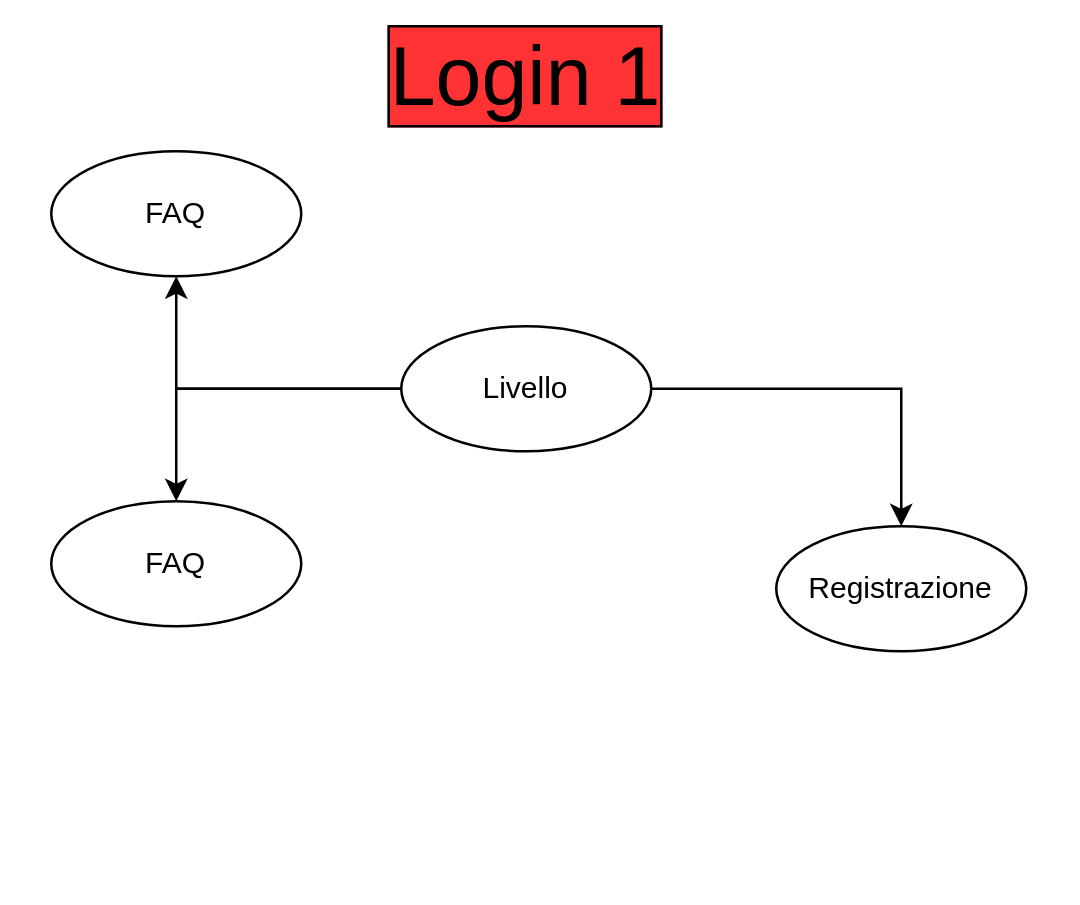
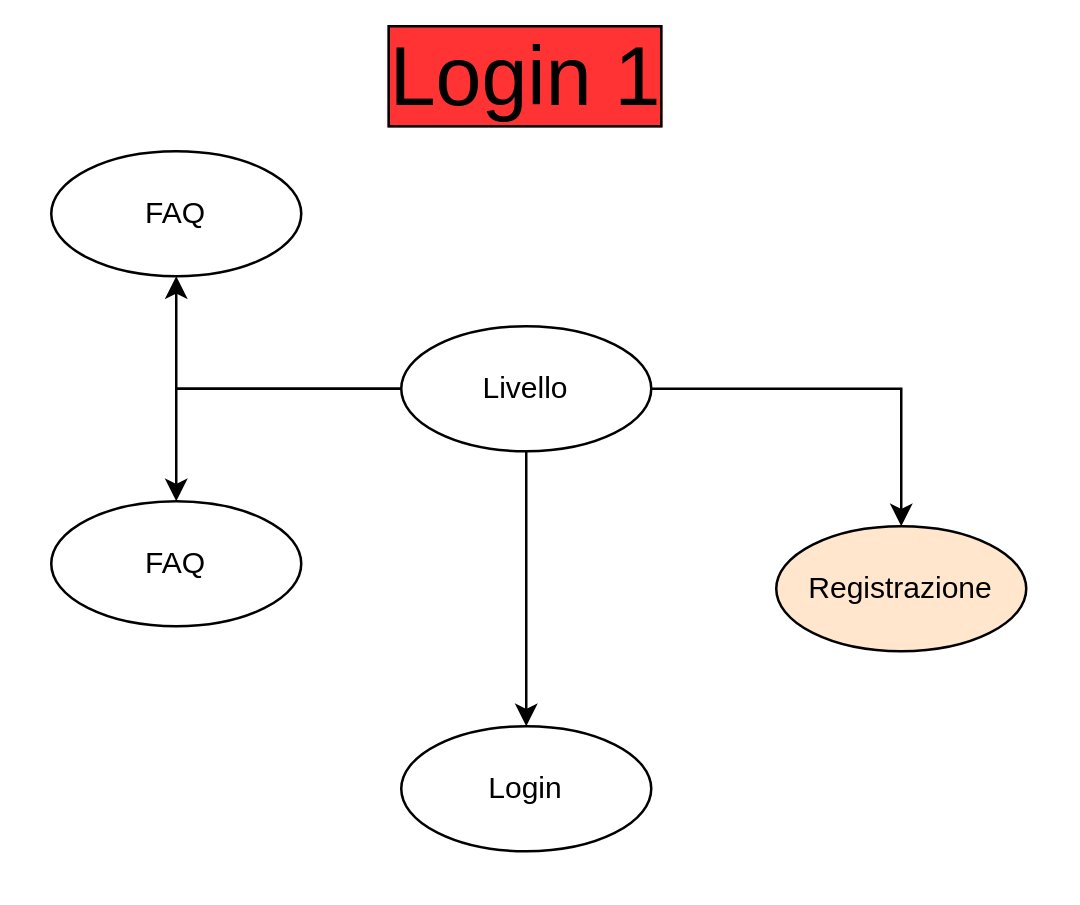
edge "Livello" -> "Login": added
node "Registrazione": fillcolor #ffffff -> #ffe6cc
node "Login": added
